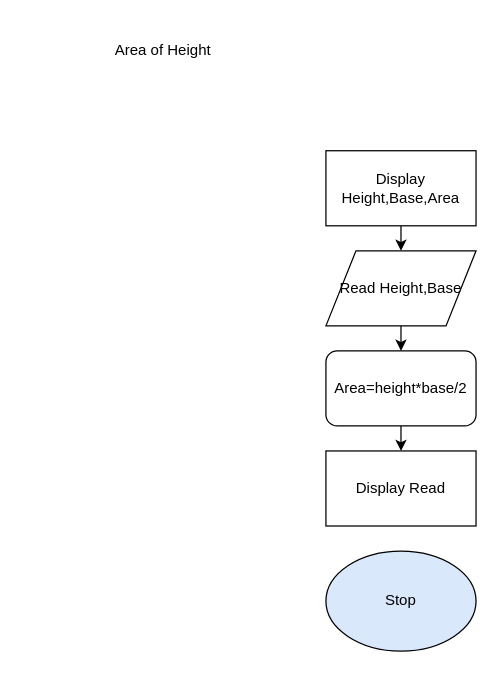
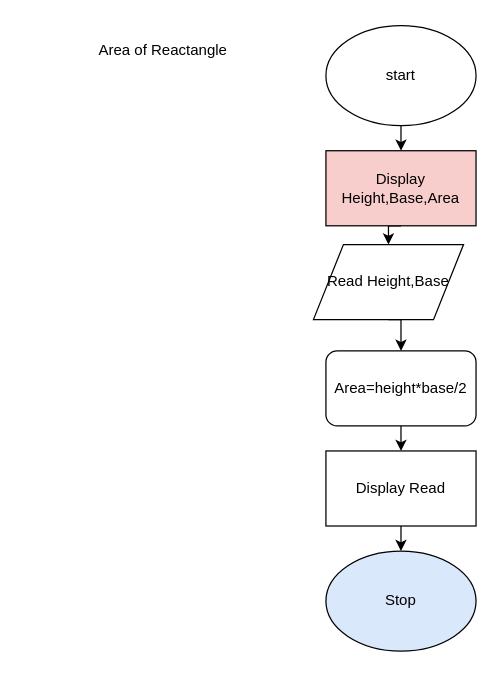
node "Area of Height": label "Area of Height" -> "Area of Reactangle"
node "start": added
edge "start" -> "Display Height,Base,Area": added
node "Display Height,Base,Area": fillcolor #ffffff -> #f8cecc
node "Read Height,Base": moved (401, 288) -> (388, 282)
edge "Display Read" -> "Stop": added
